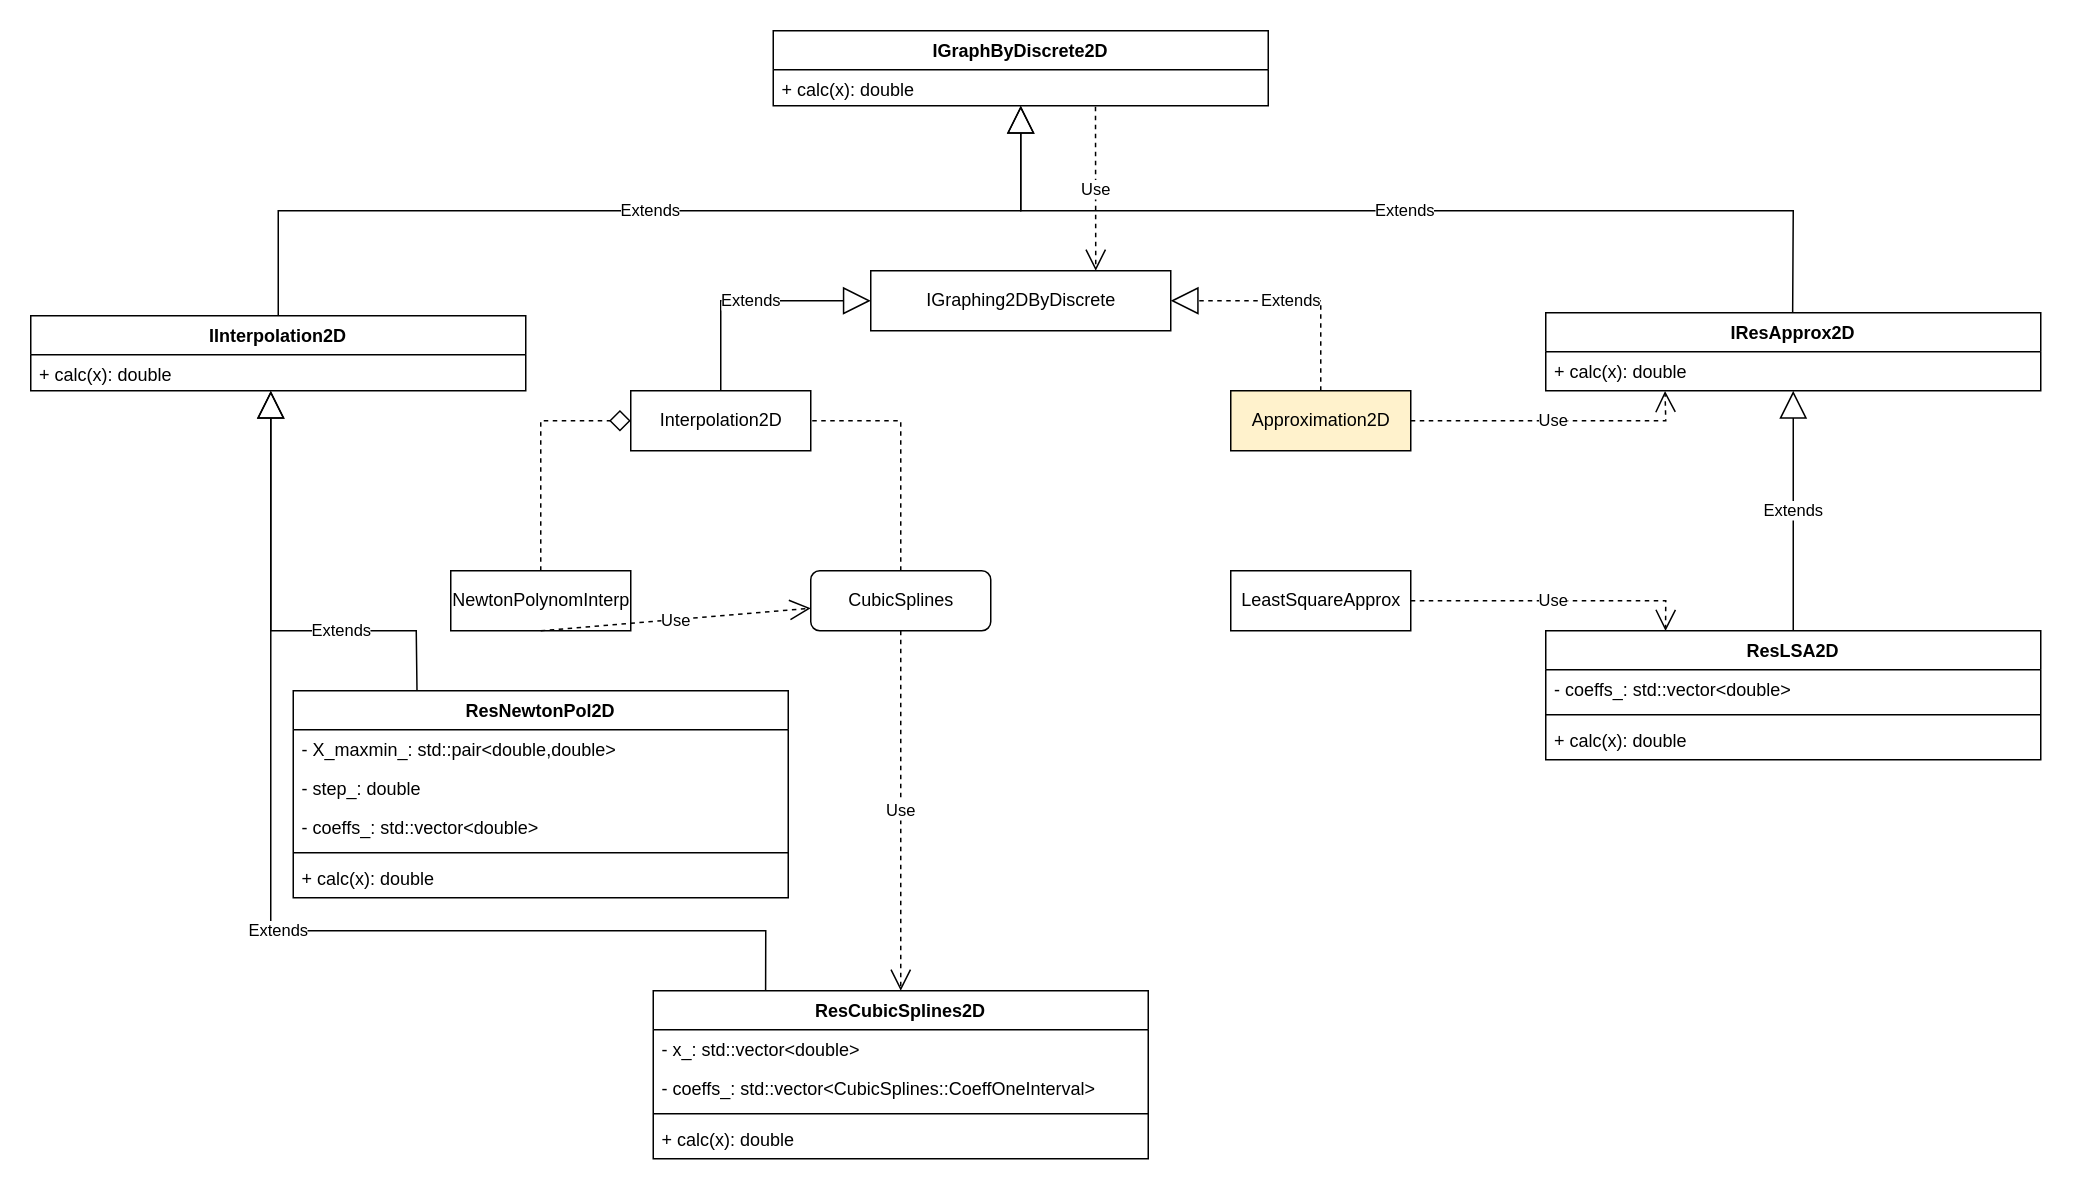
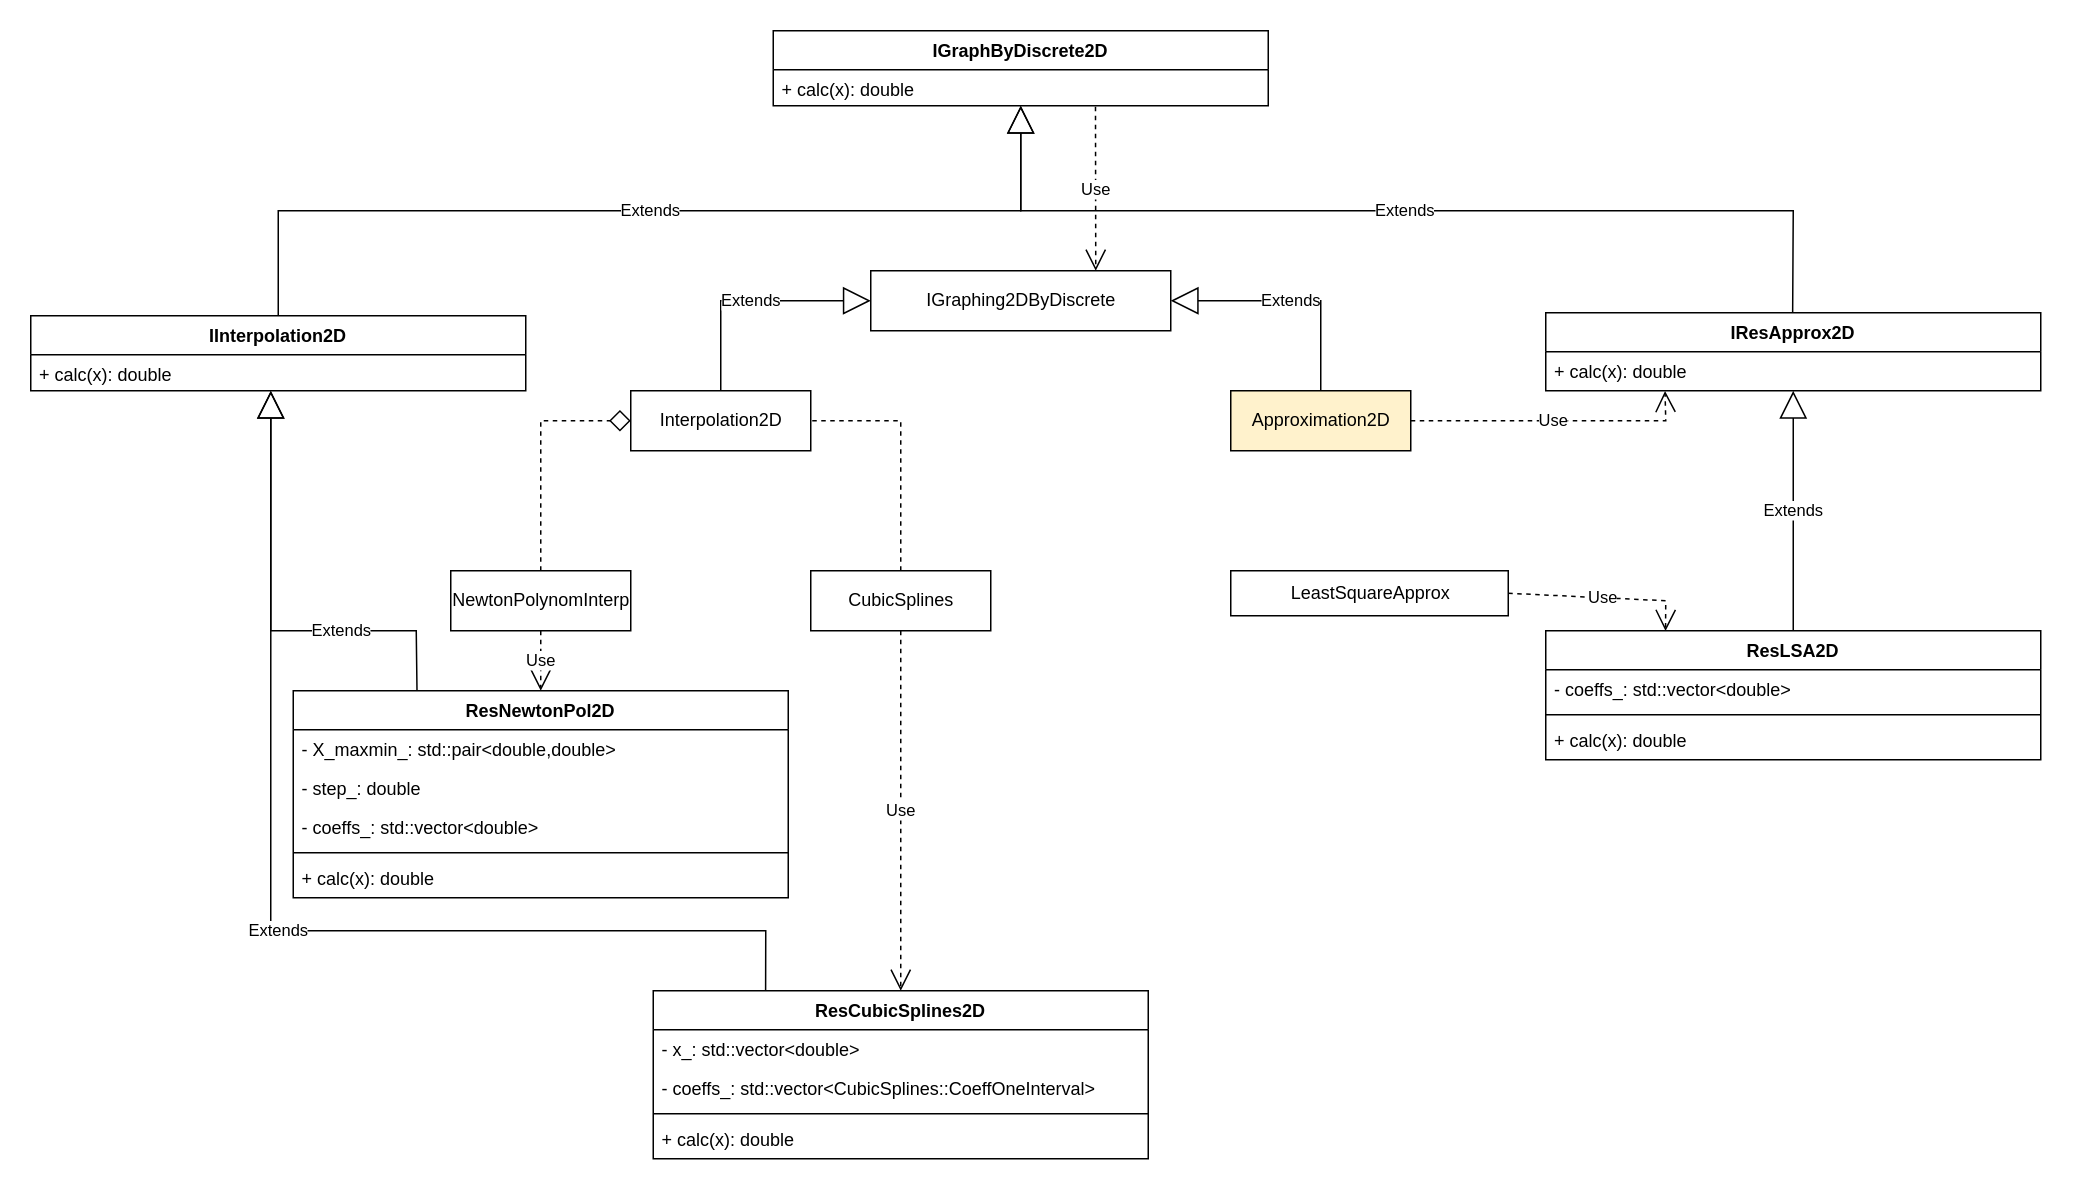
edge "Approximation2D" -> "IGraphing2DByDiscrete": style dashed -> solid
node "CubicSplines": shape rounded rectangle -> rectangle
node "LeastSquareApprox": size 180x60 -> 278x45
edge "NewtonPolynomInterp" -> "CubicSplines": now "NewtonPolynomInterp" -> "ResNewtonPol2D"
